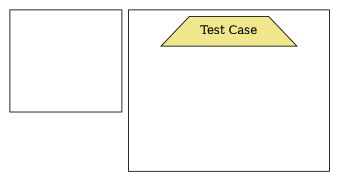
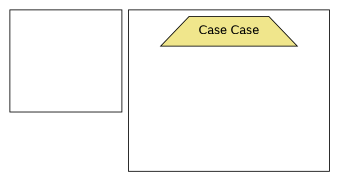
node "Test Case": label "Test Case" -> "Case Case"
